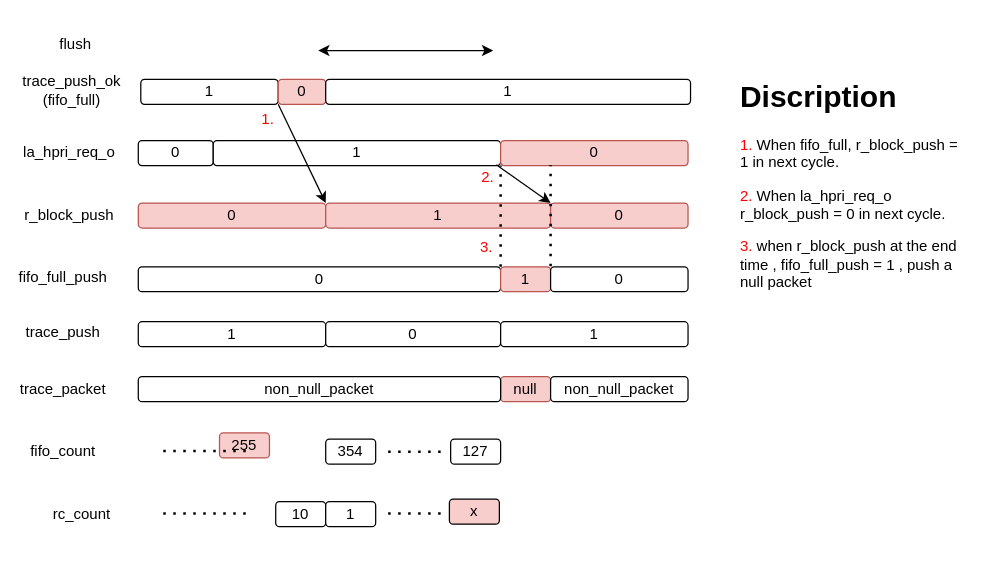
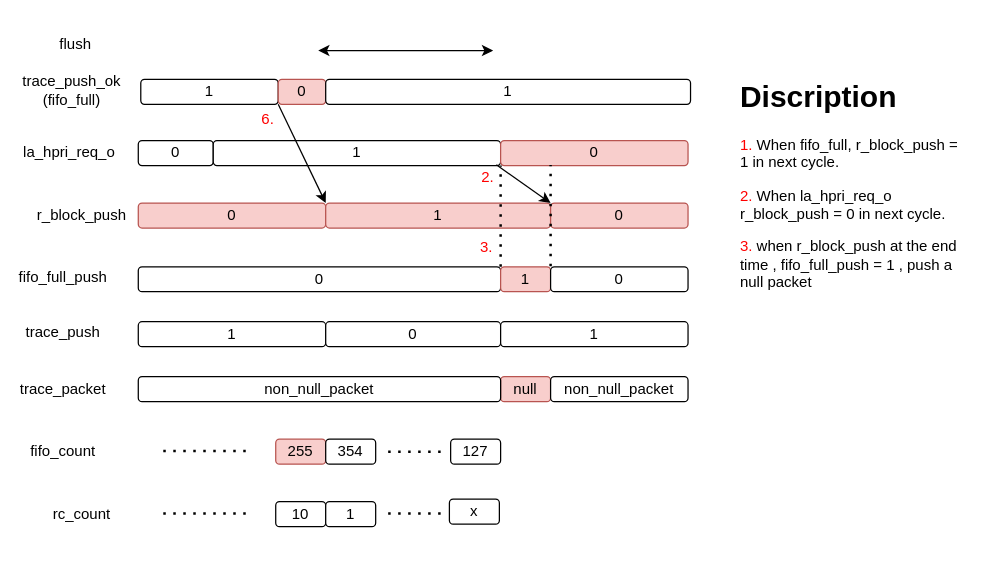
node "1.": label "1." -> "6."
node "r_block_push": moved (69, 216) -> (82, 216)
node "255": moved (244, 446) -> (301, 452)
node "x": fillcolor #f8cecc -> #ffffff
